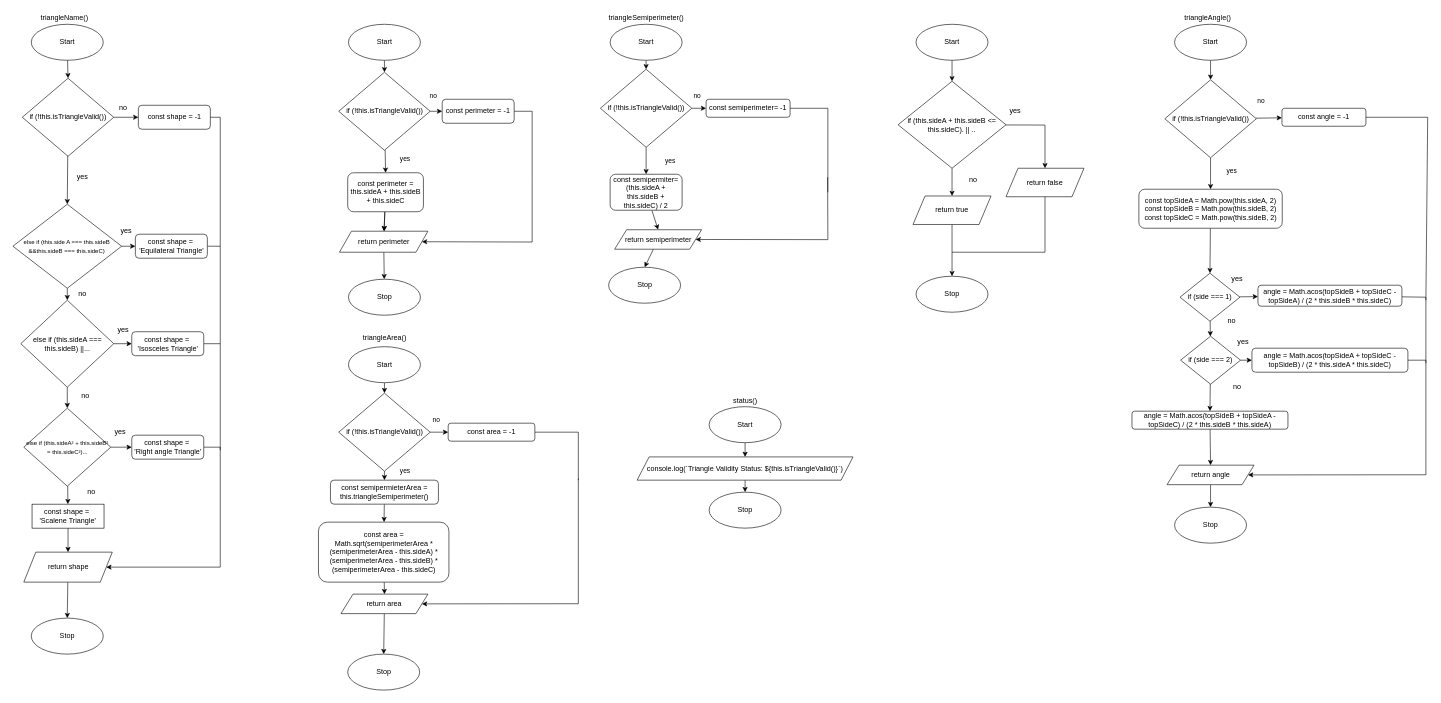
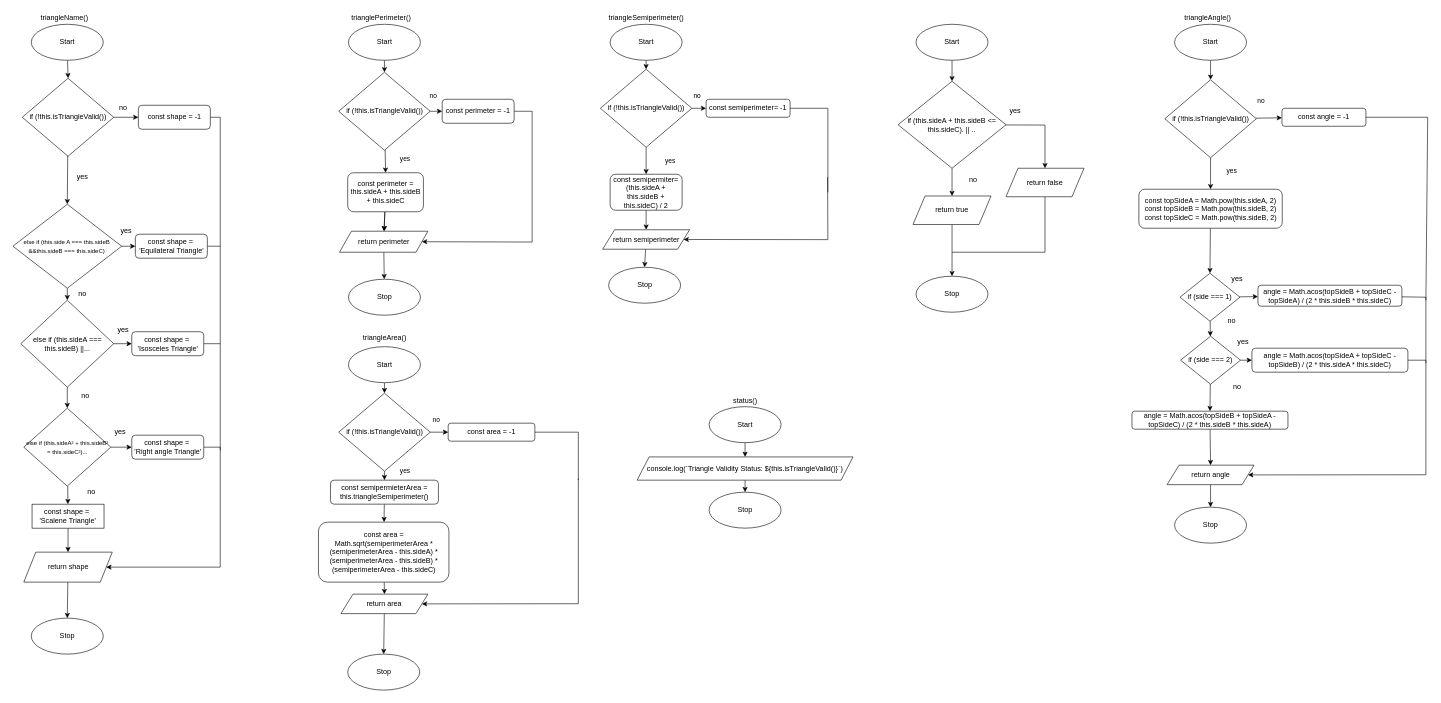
node "trianglePerimeter()": added
node "return semiperimeter": moved (658, 240) -> (646, 240)
